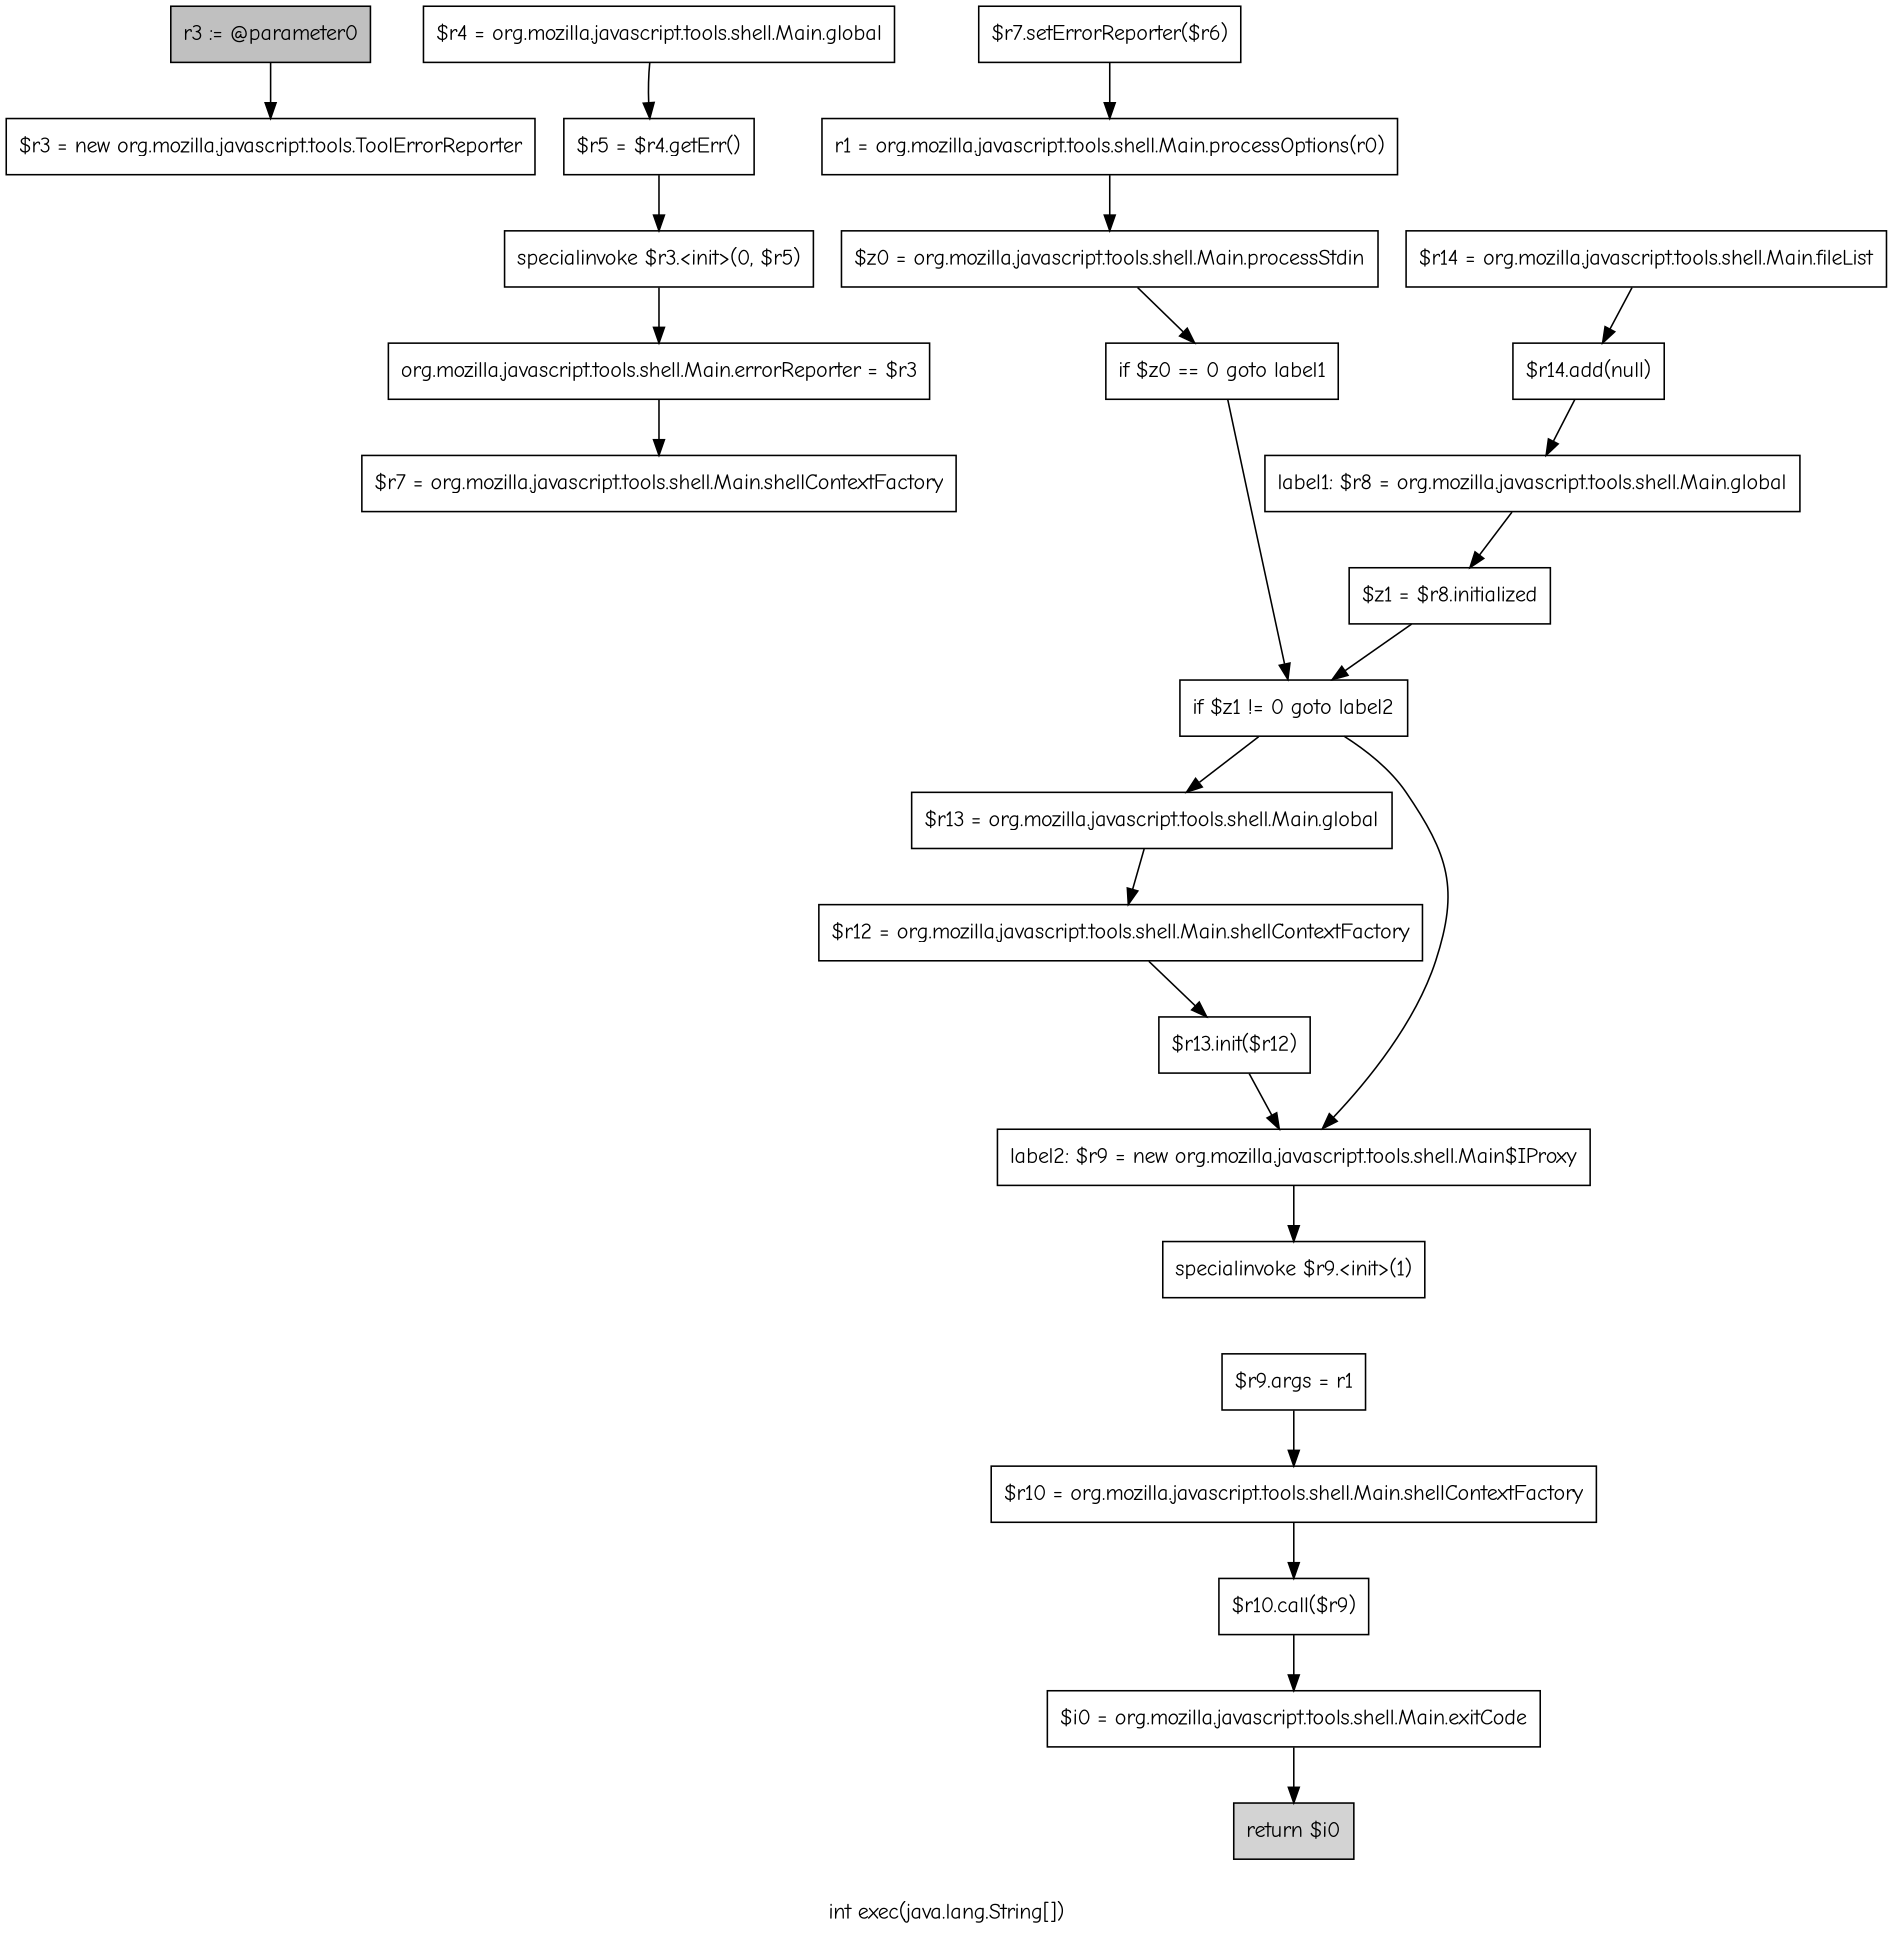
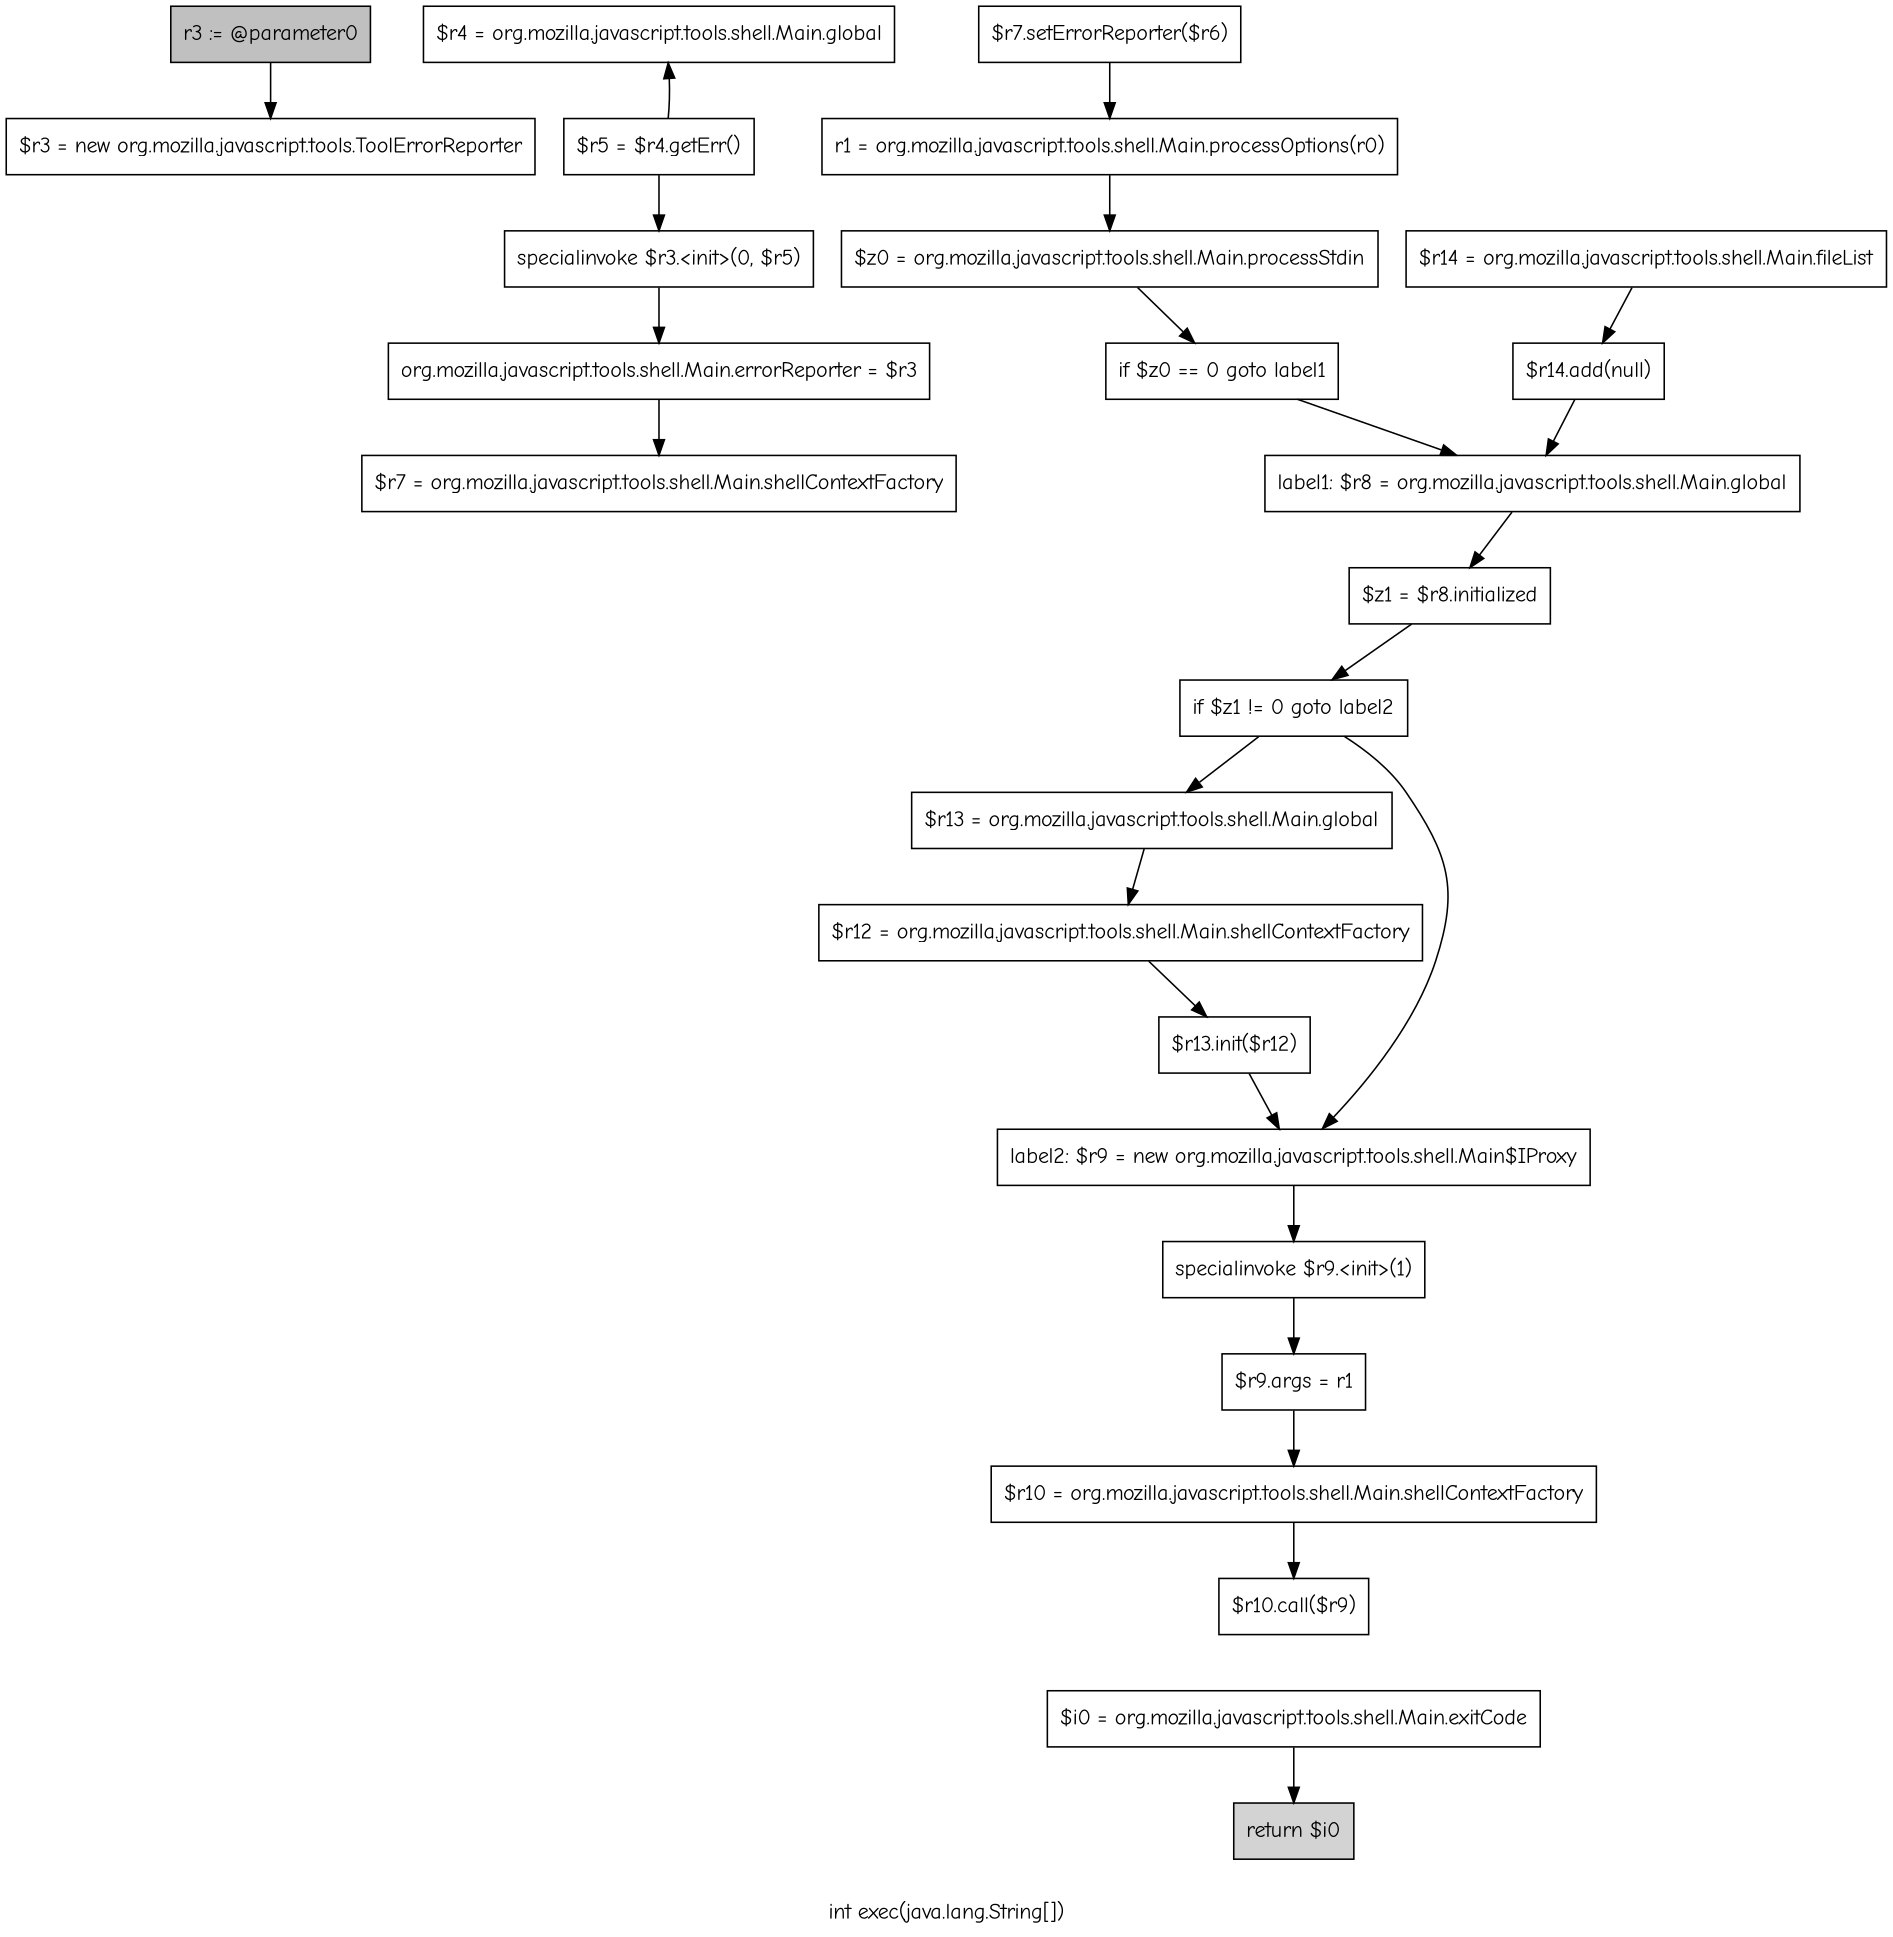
edge "$r4 = org.mozilla.javascript.tools.shell.Main.global" -> "$r5 = $r4.getErr()": reversed
edge "if $z0 == 0 goto label1" -> "if $z1 != 0 goto label2": now "if $z0 == 0 goto label1" -> "label1: $r8 = org.mozilla.javascript.tools.shell.Main.global"
edge "specialinvoke $r9.<init>(1)" -> "$r9.args = r1": added
edge "$r10.call($r9)" -> "$i0 = org.mozilla.javascript.tools.shell.Main.exitCode": removed
